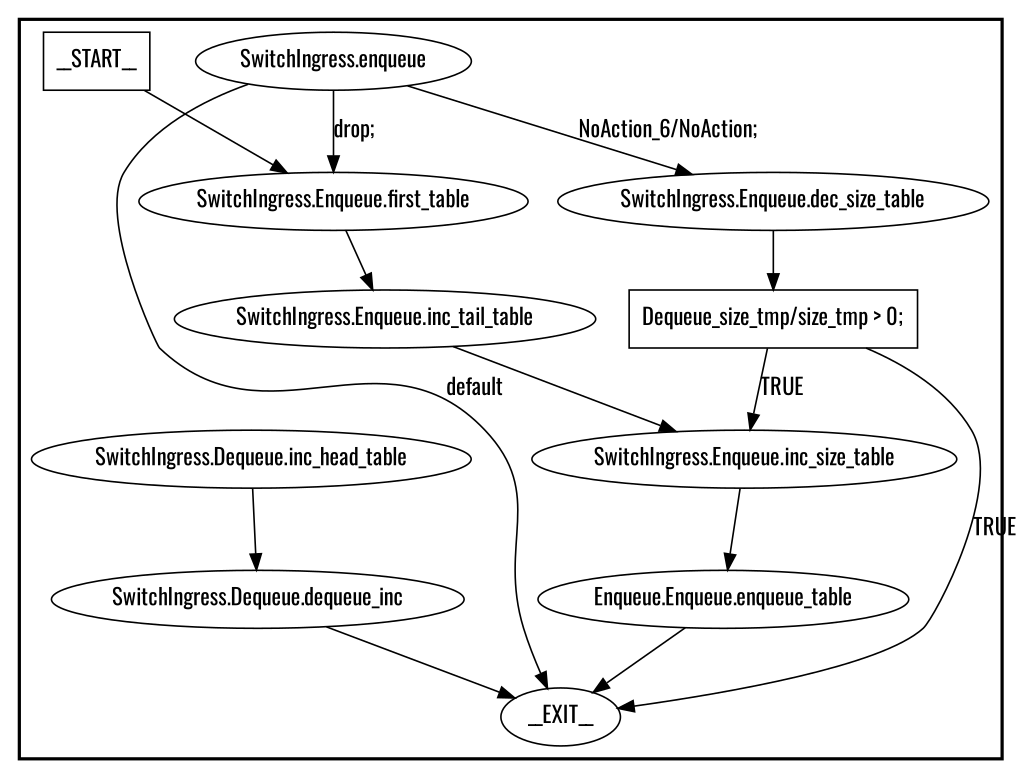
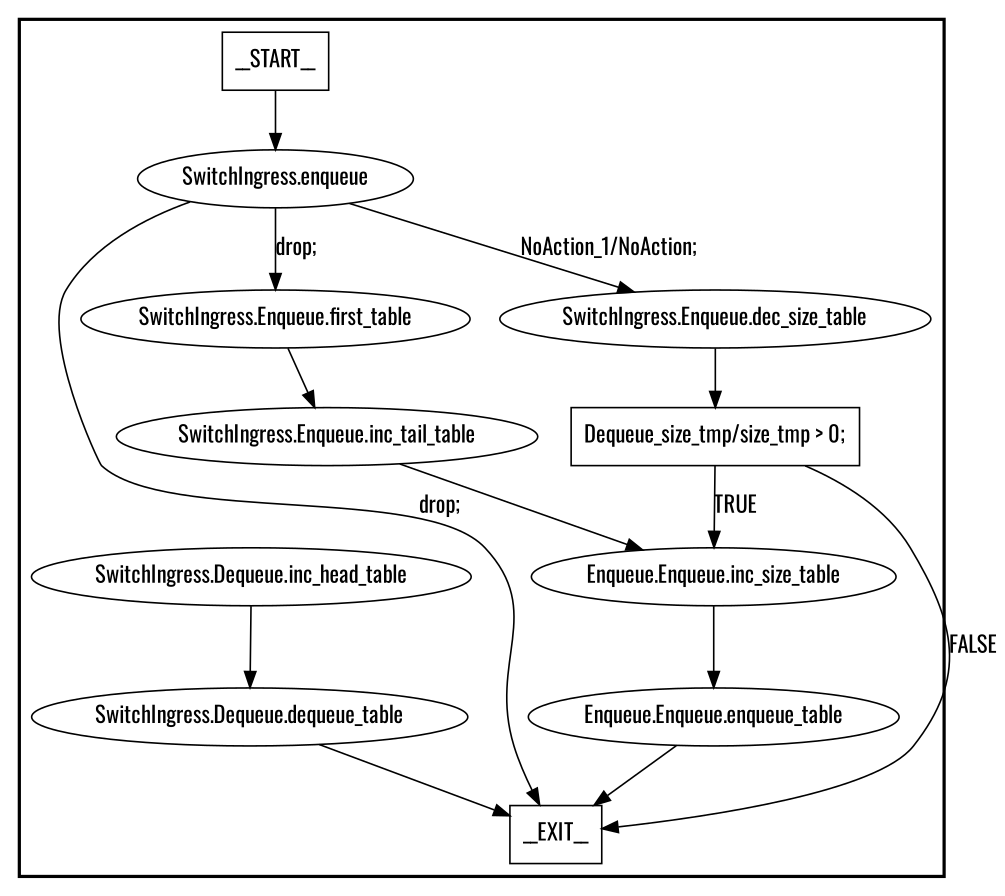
edge "__START__" -> "SwitchIngress.Enqueue.first_table": now "__START__" -> "SwitchIngress.enqueue"
edge "SwitchIngress.enqueue" -> "SwitchIngress.Enqueue.dec_size_table": label "NoAction_6/NoAction;" -> "NoAction_1/NoAction;"
edge "SwitchIngress.enqueue" -> "__EXIT__": label "default" -> "drop;"
node "SwitchIngress.Enqueue.inc_size_table": label "SwitchIngress.Enqueue.inc_size_table" -> "Enqueue.Enqueue.inc_size_table"
edge "Dequeue_size_tmp/size_tmp > 0;" -> "__EXIT__": label "TRUE" -> "FALSE"
node "SwitchIngress.Dequeue.dequeue_inc": label "SwitchIngress.Dequeue.dequeue_inc" -> "SwitchIngress.Dequeue.dequeue_table"
node "__EXIT__": shape ellipse -> box
